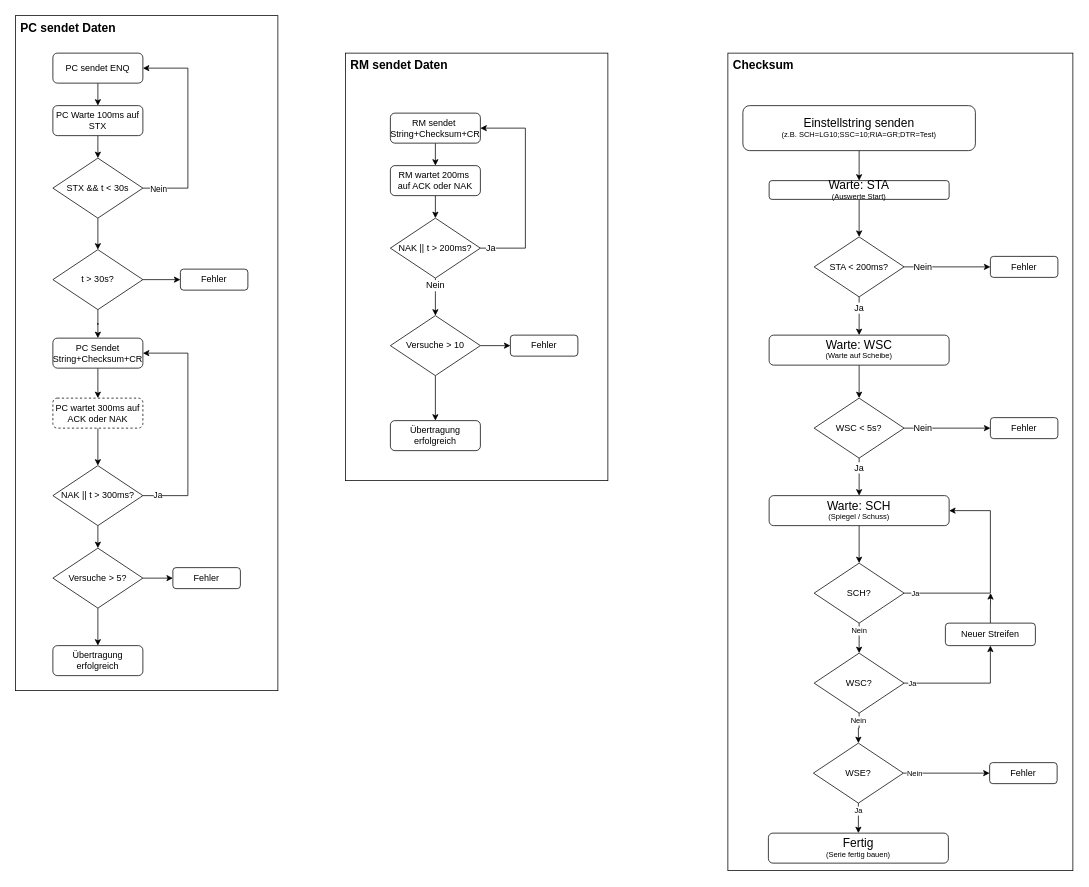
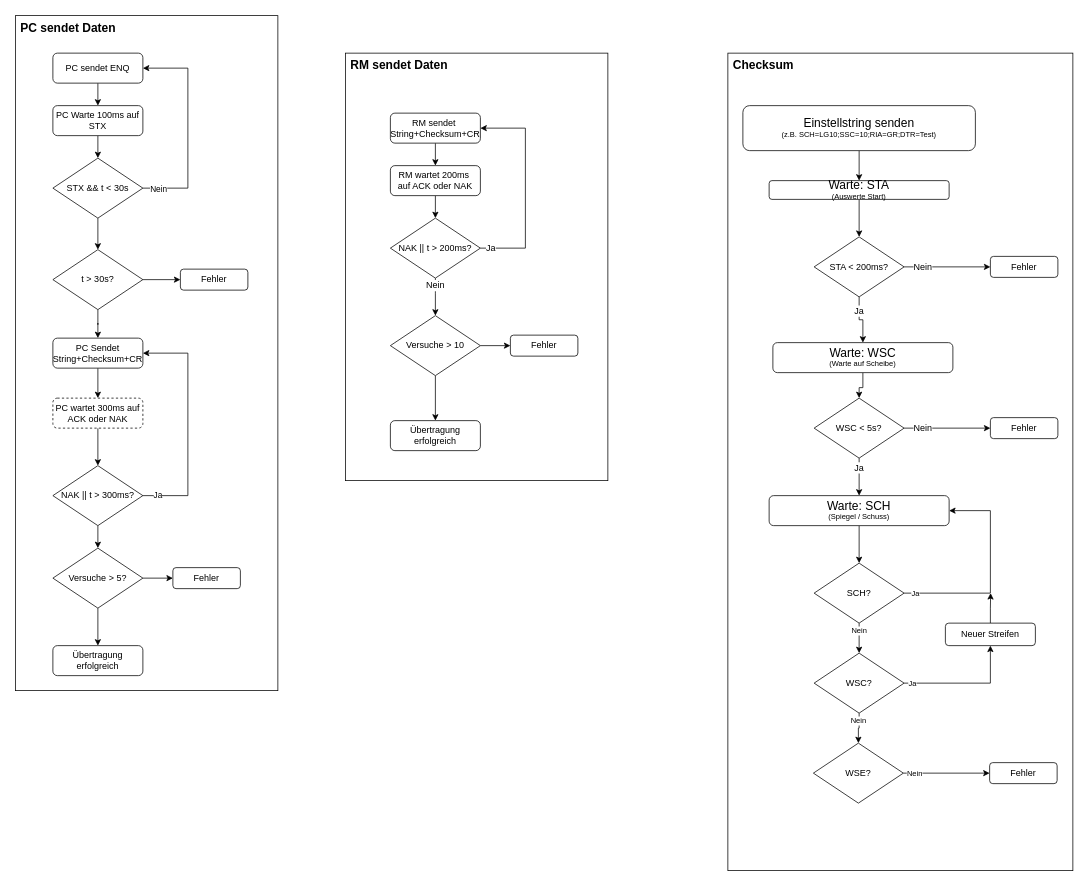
node "Warte: WSC (Warte auf Scheibe)": moved (859, 350) -> (863, 357)
edge "WSE?" -> "Fertig (Serie fertig bauen)": removed, label "Ja"
node "Fertig (Serie fertig bauen)": removed
